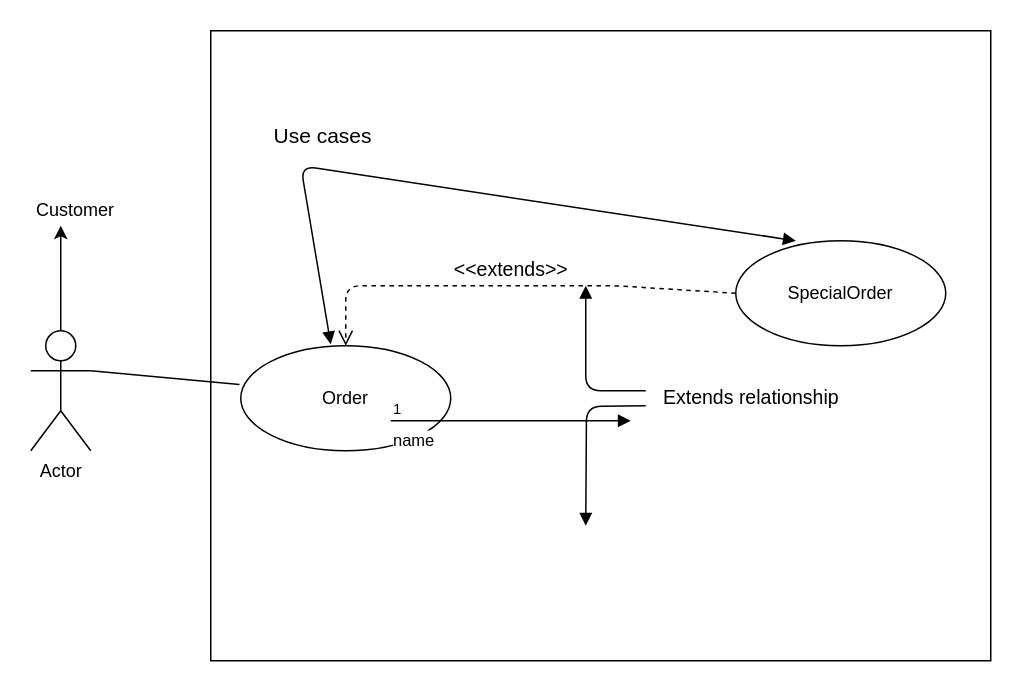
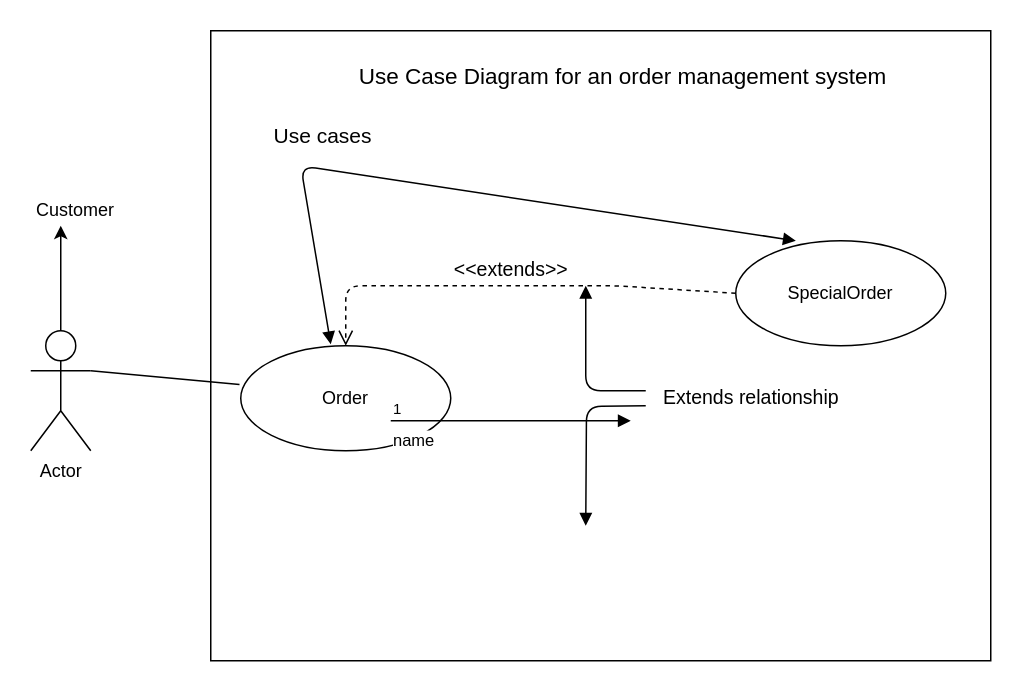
node "Use Case Diagram for an order management system": added
